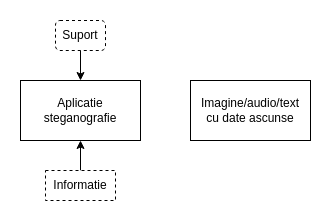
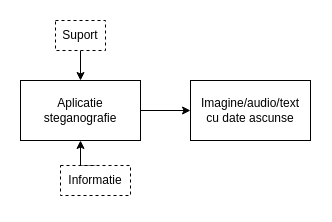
node "Suport": shape rounded rectangle -> rectangle
edge "Aplicatie steganografie" -> "Imagine/audio/text cu date ascunse": added
node "Informatie": moved (81, 186) -> (96, 181)
